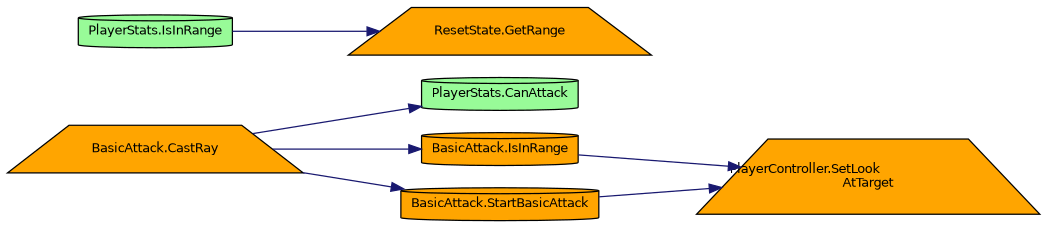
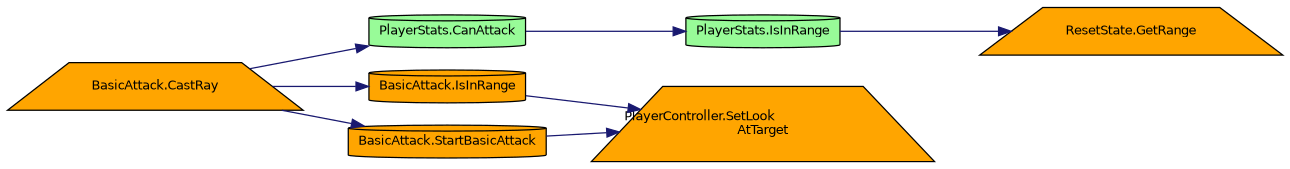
edge "PlayerStats.CanAttack" -> "PlayerStats.IsInRange": added
